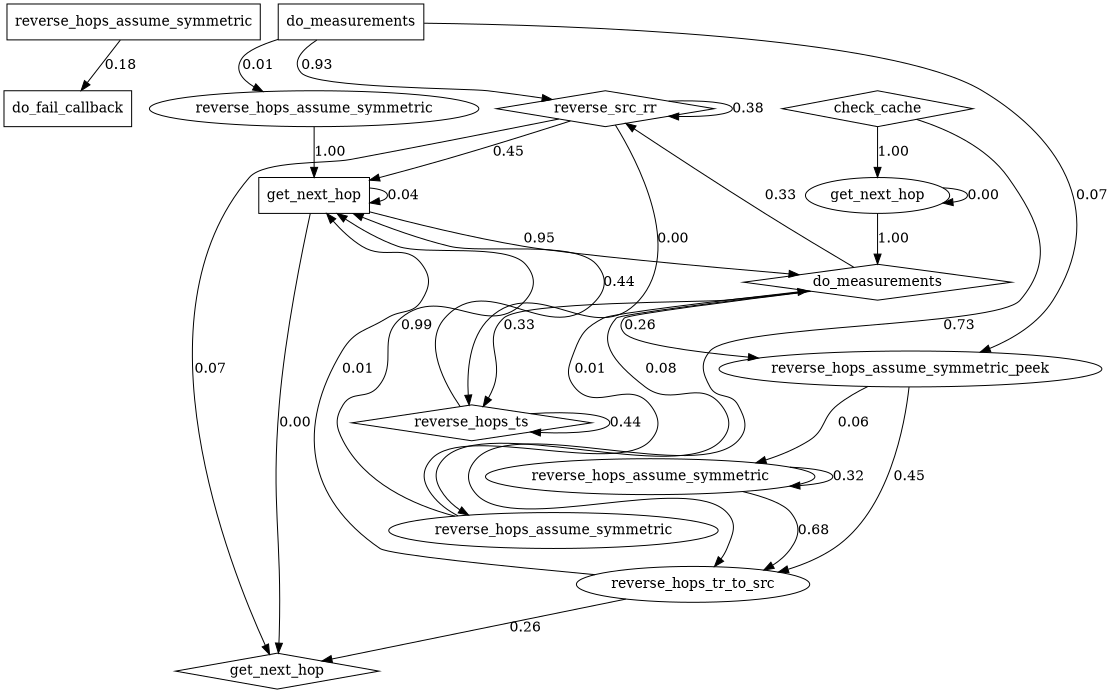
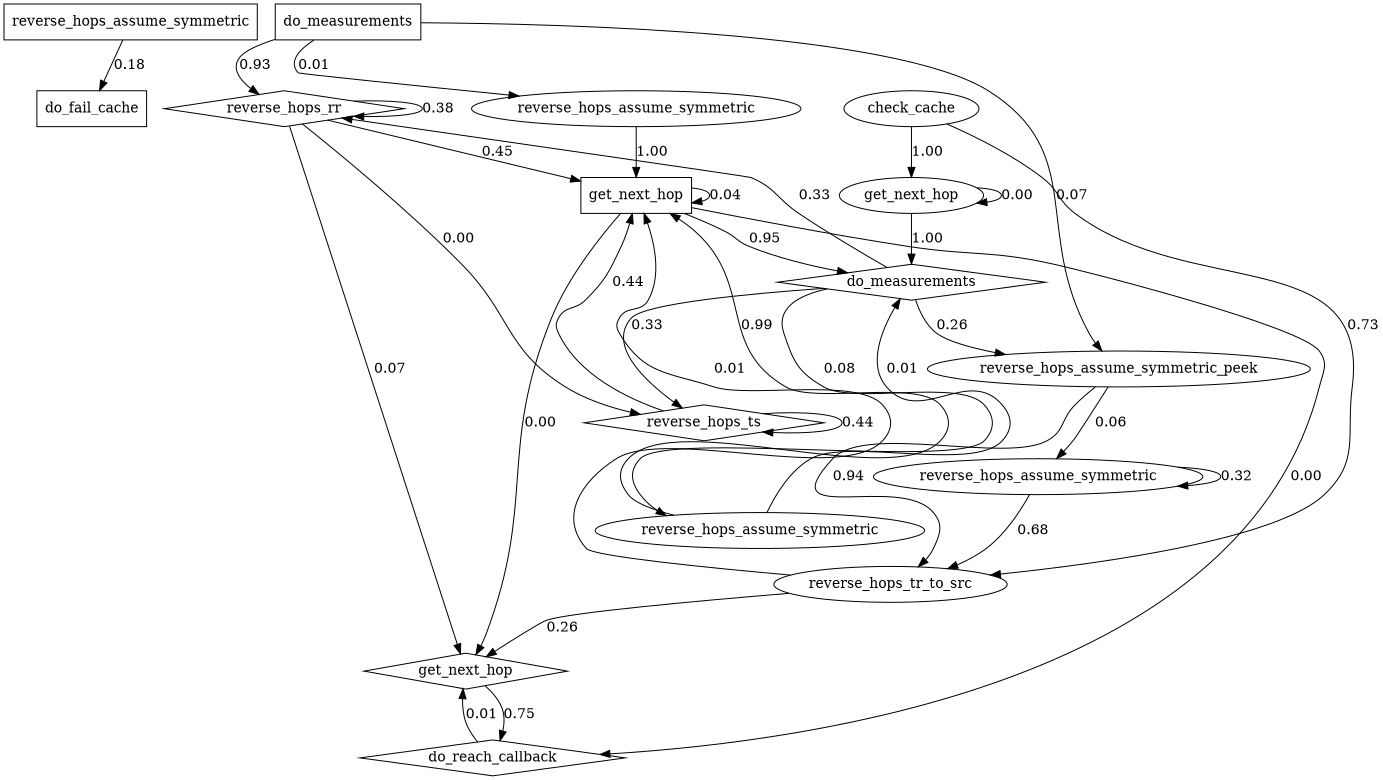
node "do_fail_callback": label "do_fail_callback" -> "do_fail_cache"
node "reverse_src_rr": label "reverse_src_rr" -> "reverse_hops_rr"
node "check_cache": shape diamond -> ellipse
edge "reverse_hops_assume_symmetric_peek" -> "reverse_hops_tr_to_src": label "0.45" -> "0.94"
node "do_reach_callback": added
